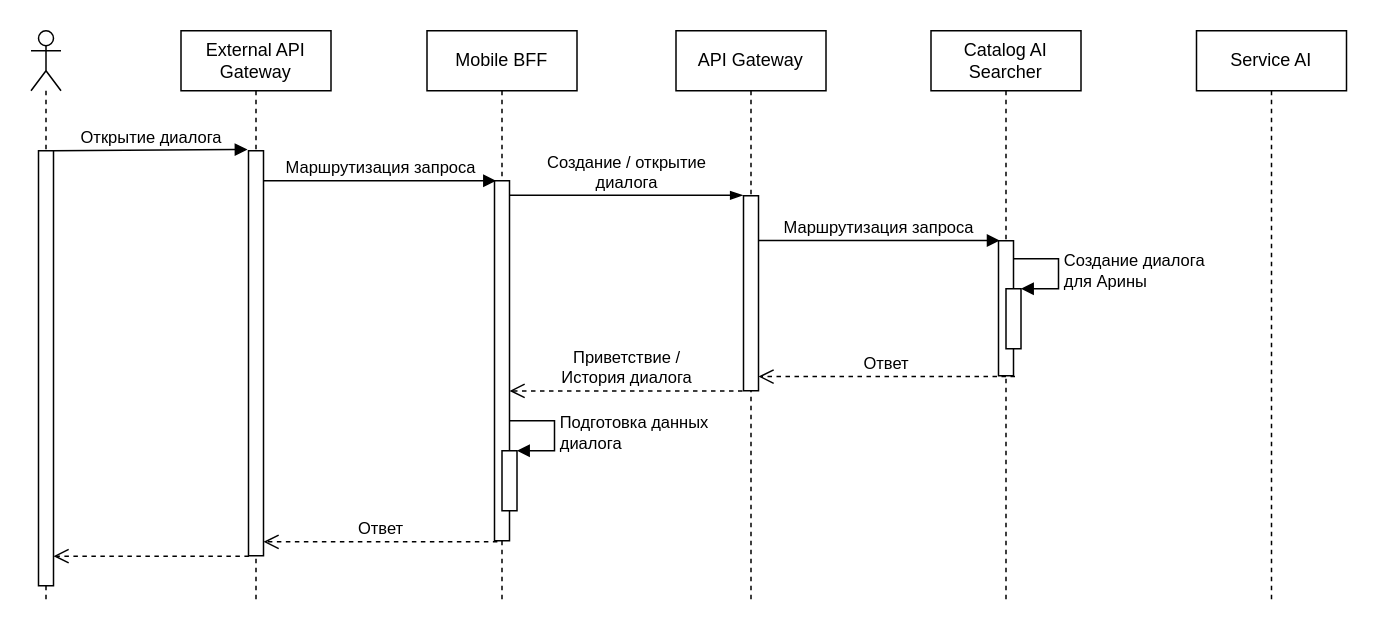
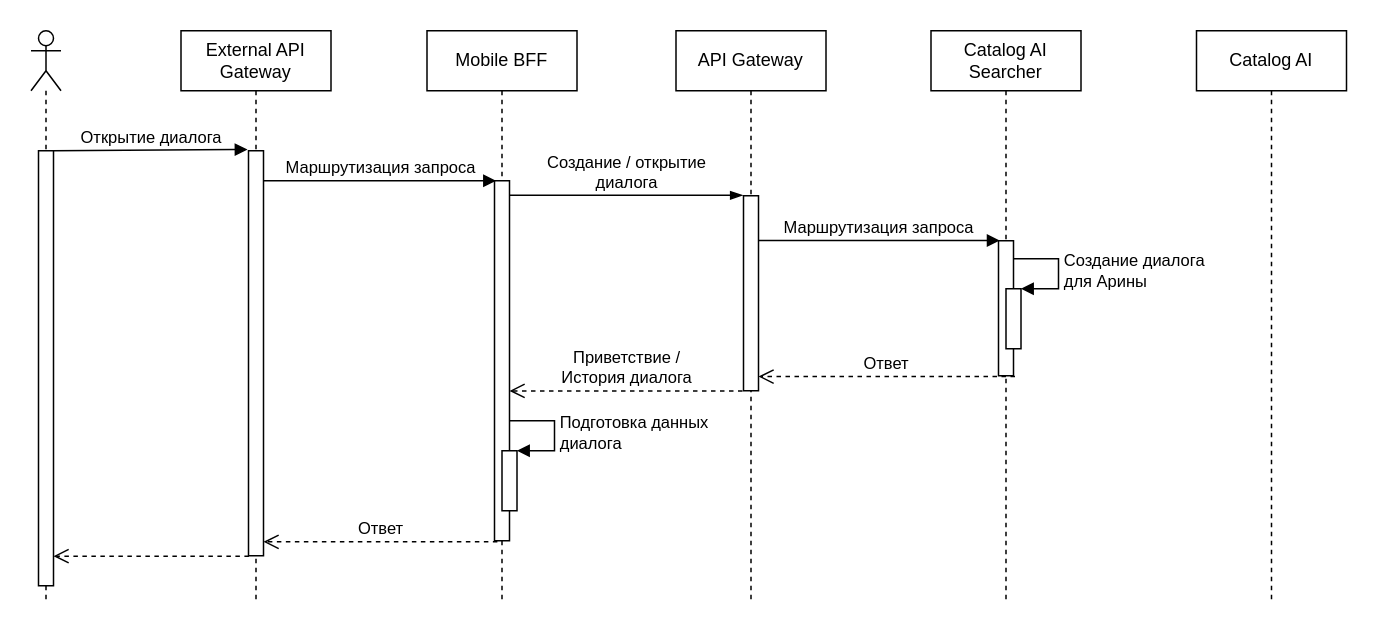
node "Service AI": label "Service AI" -> "Catalog AI"
